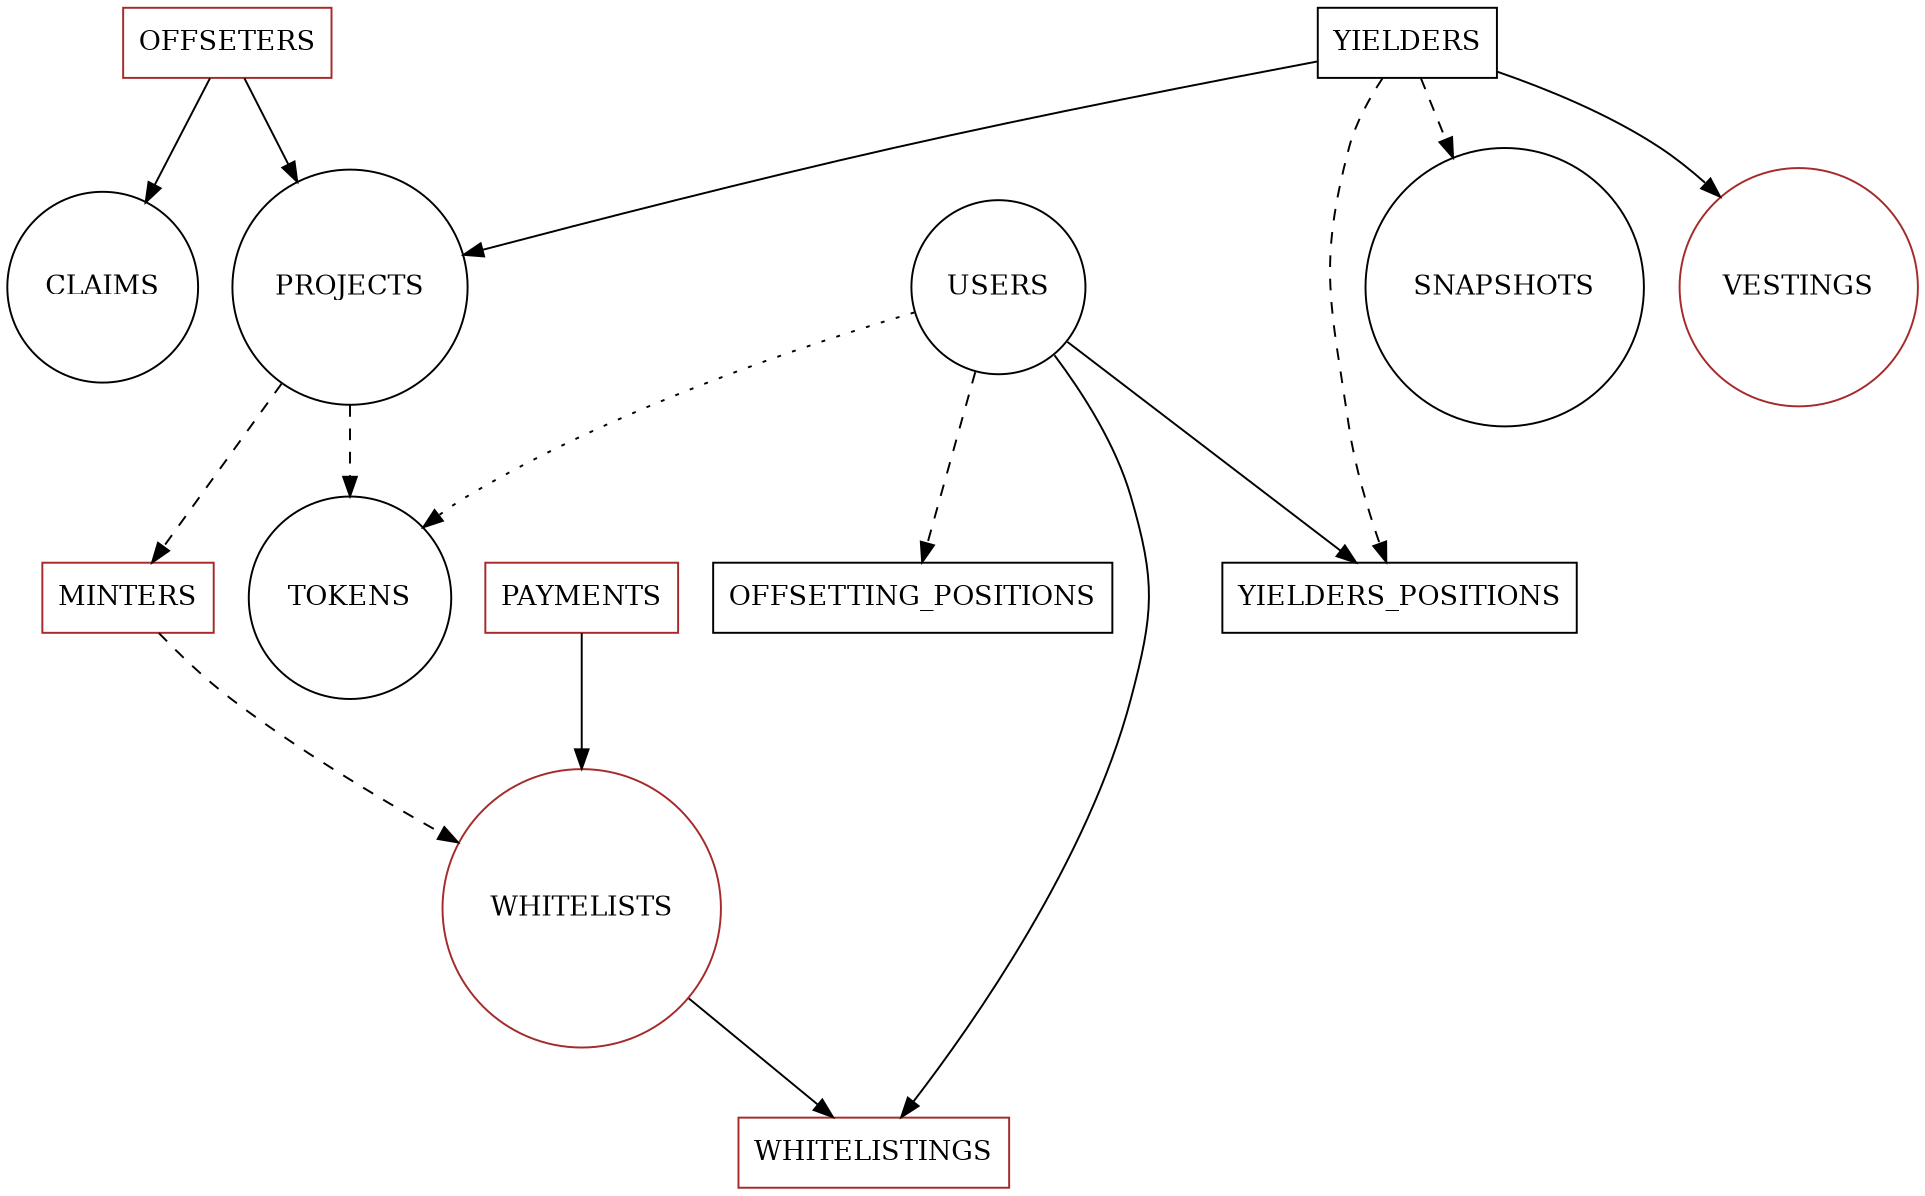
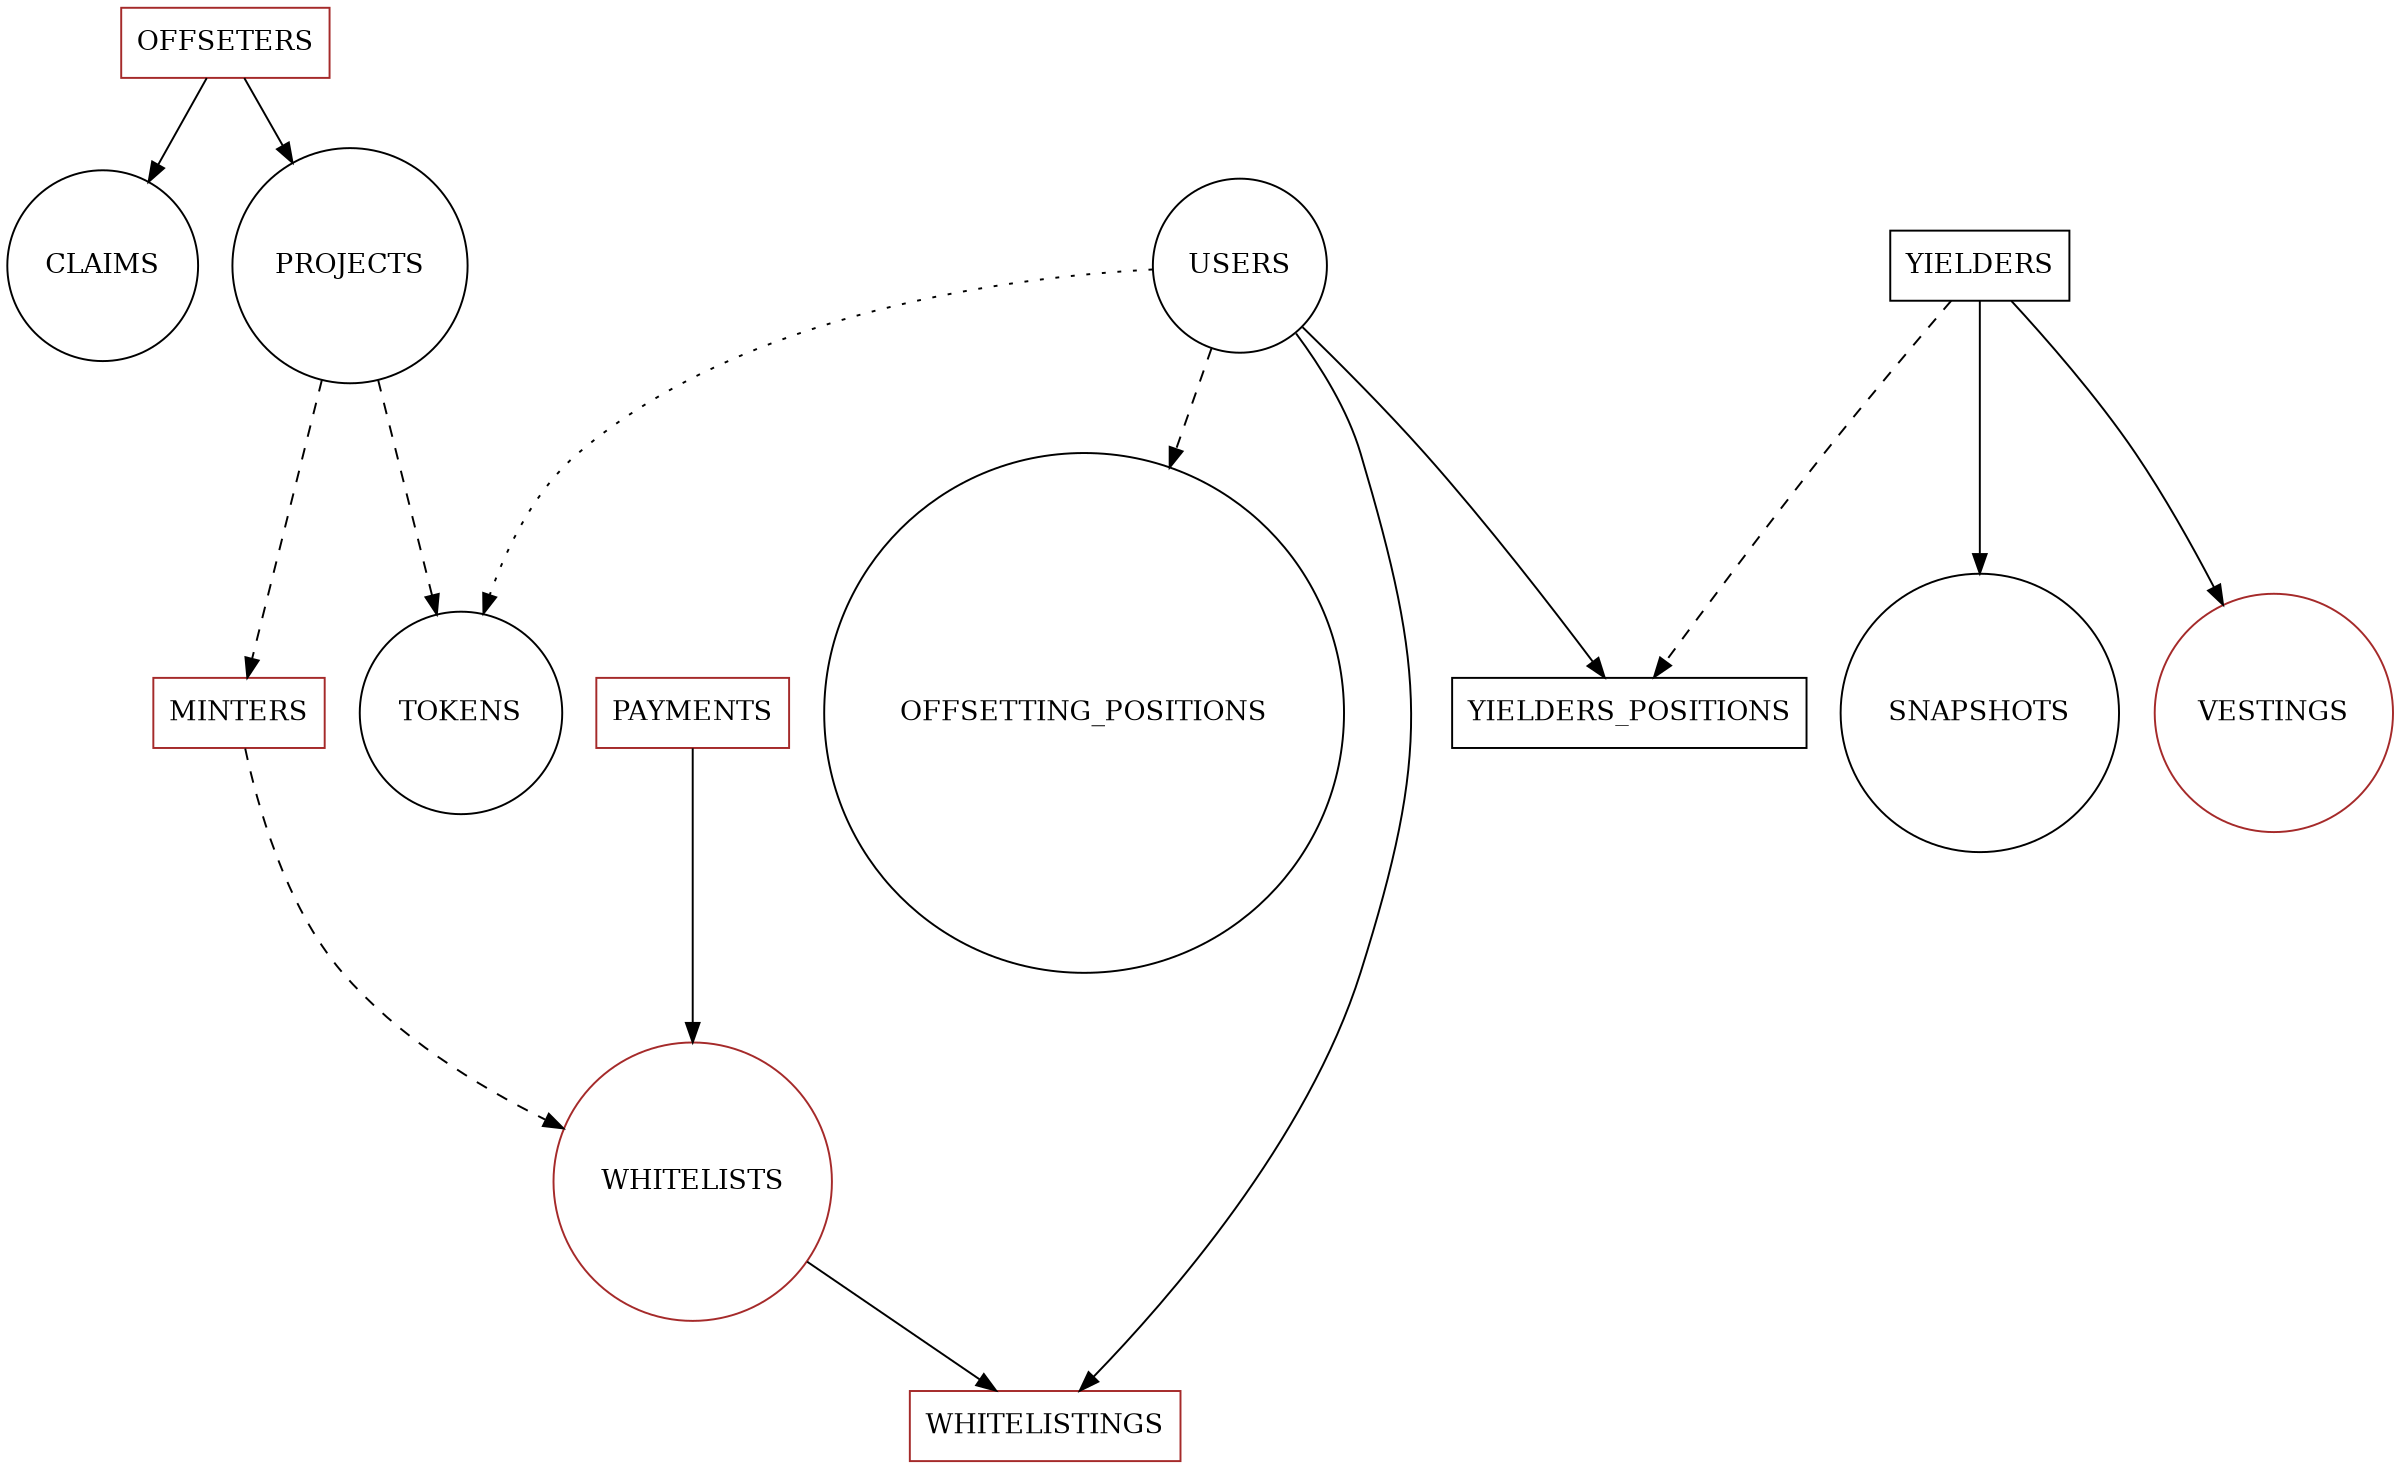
edge "YIELDERS" -> "SNAPSHOTS": style dashed -> solid
edge "YIELDERS" -> "PROJECTS": removed
node "OFFSETTING_POSITIONS": shape box -> circle
